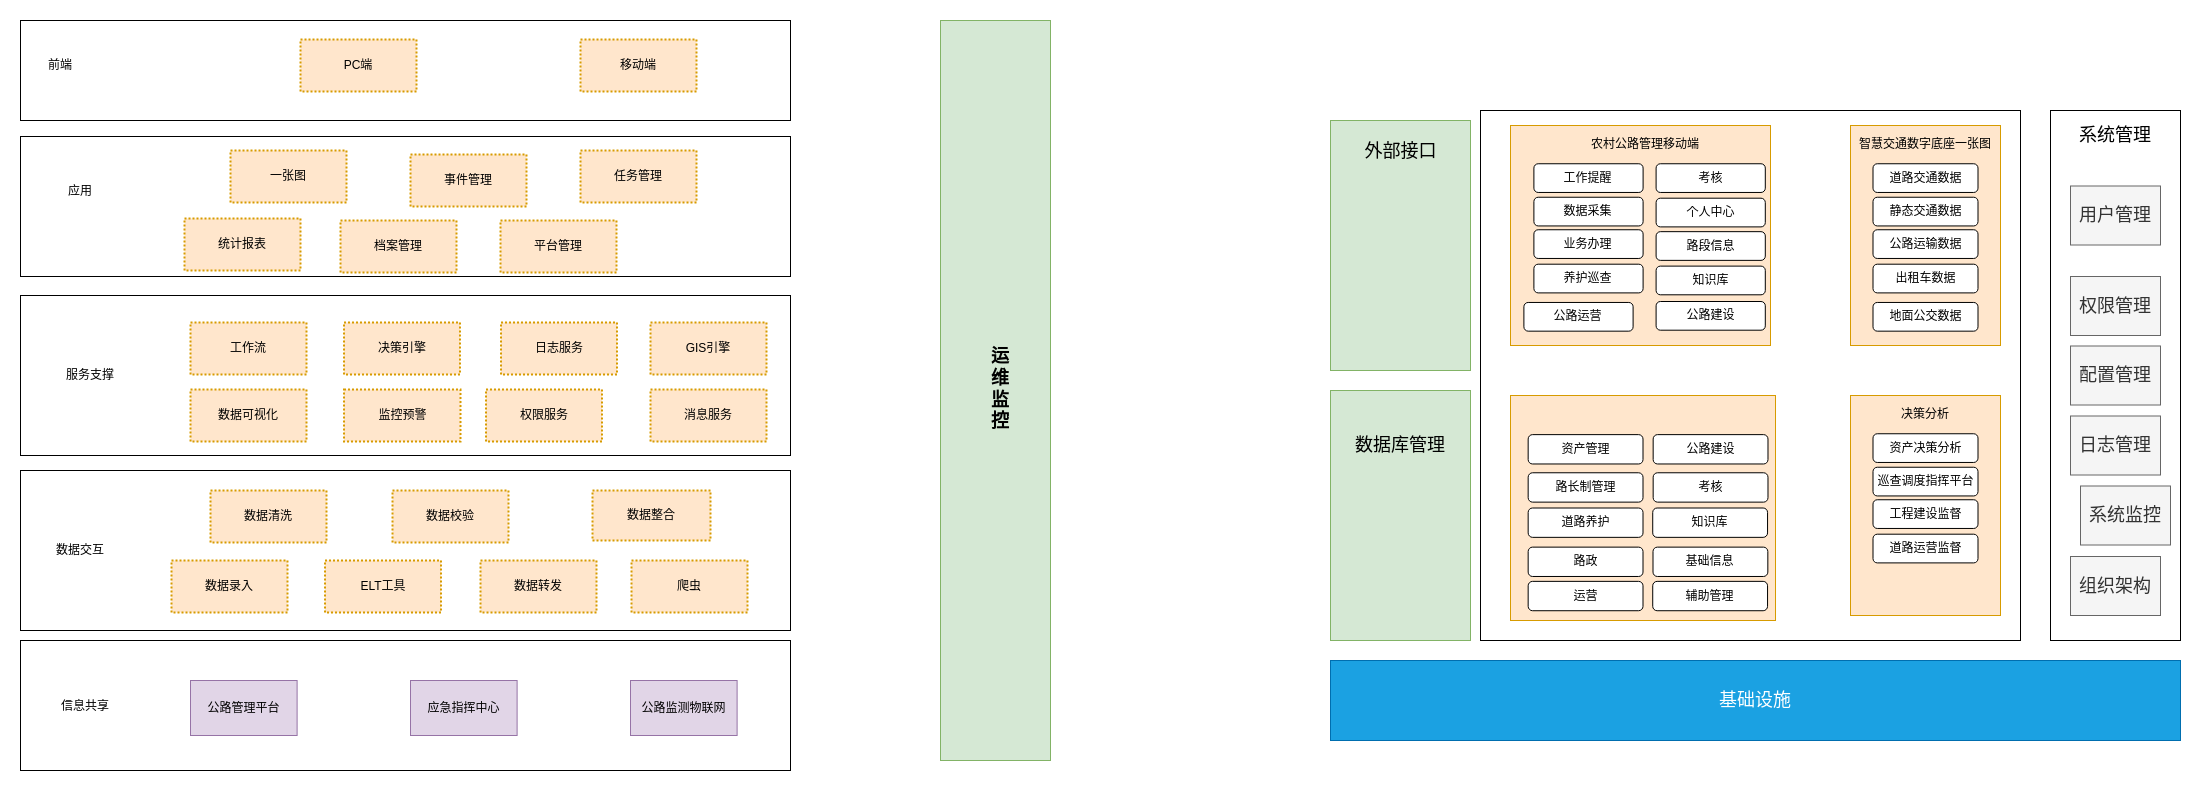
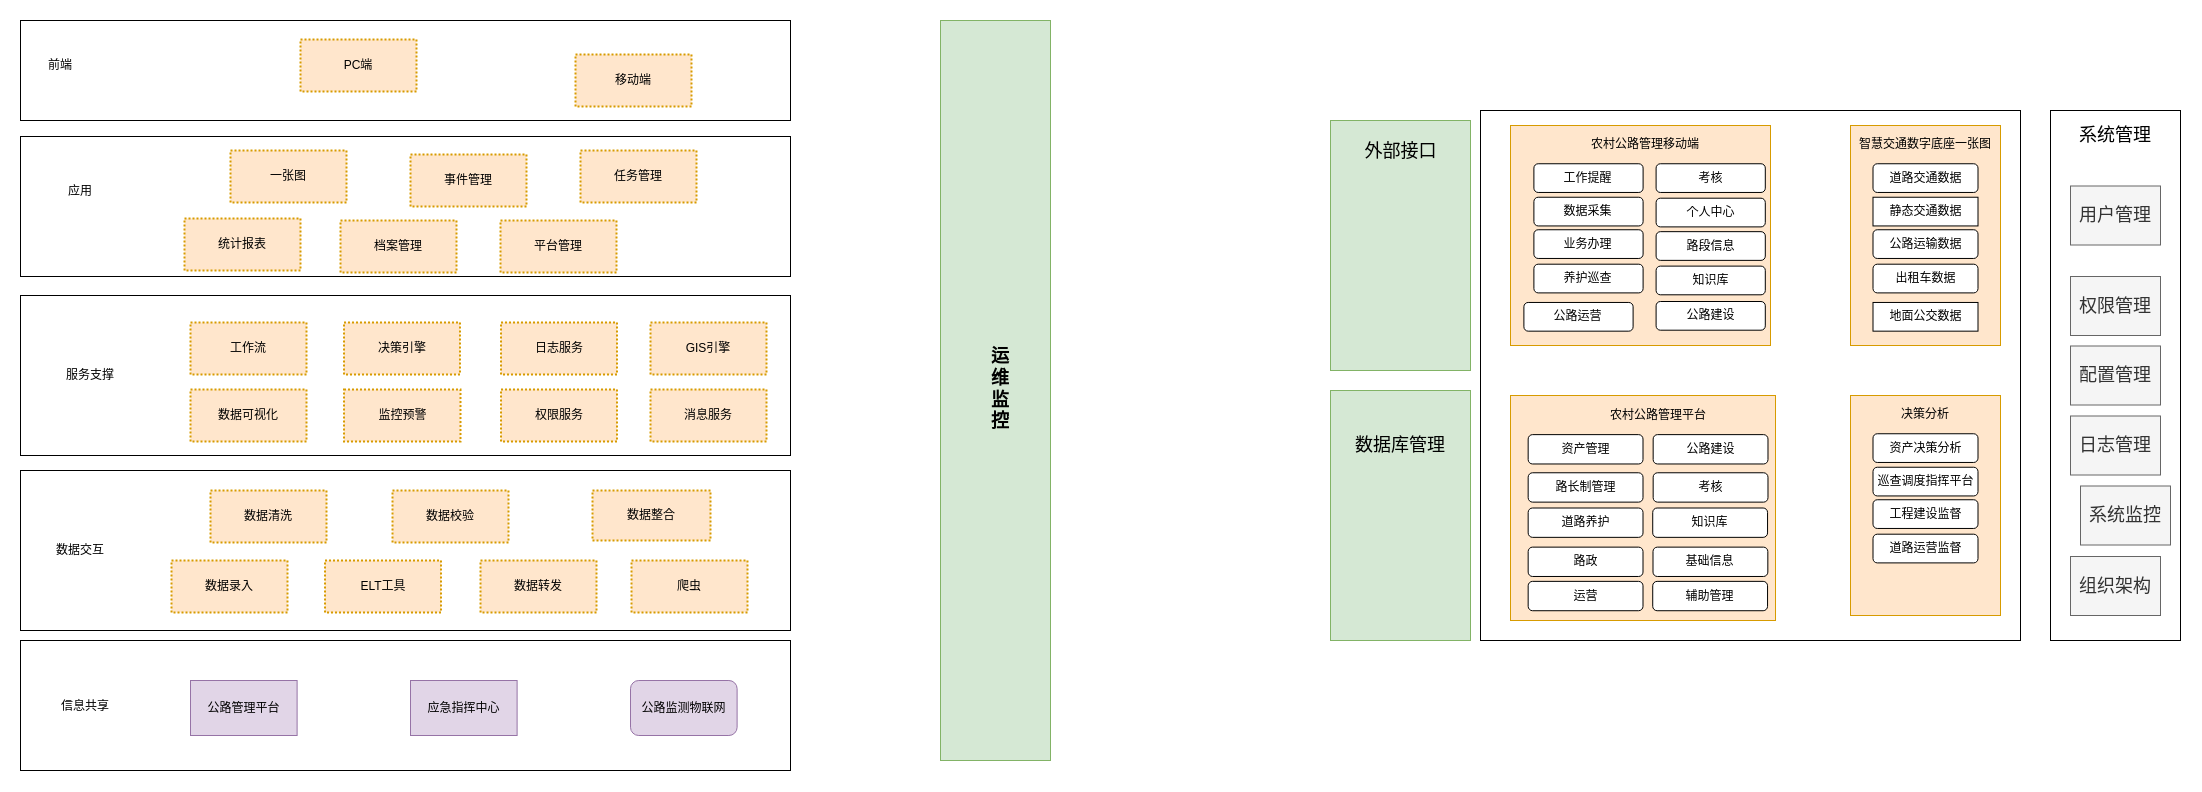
node "移动端": moved (639, 66) -> (634, 81)
node "静态交通数据": shape rounded rectangle -> rectangle
node "地面公交数据": shape rounded rectangle -> rectangle
node "农村公路管理平台": added
node "权限服务": moved (544, 416) -> (559, 416)
node "基础设施": removed
node "公路监测物联网": shape rectangle -> rounded rectangle
